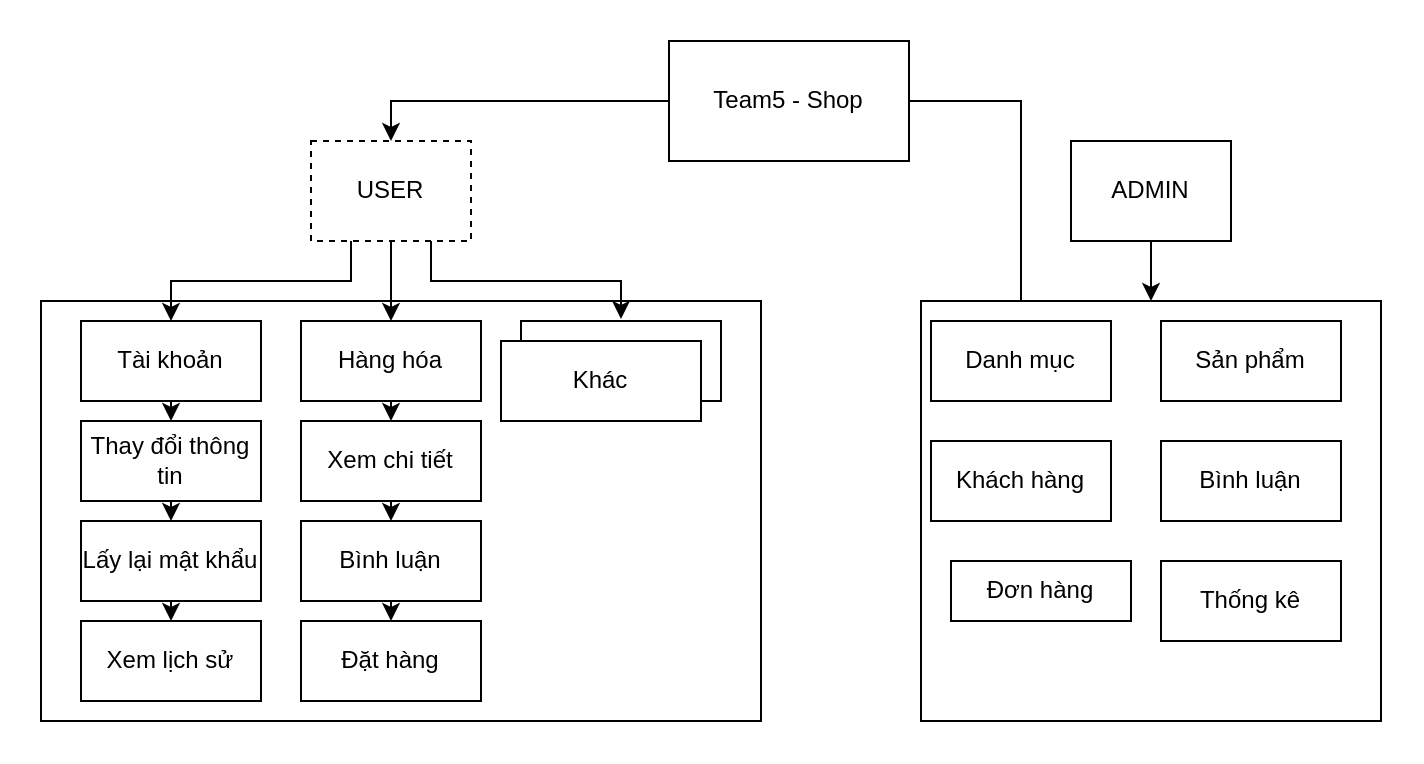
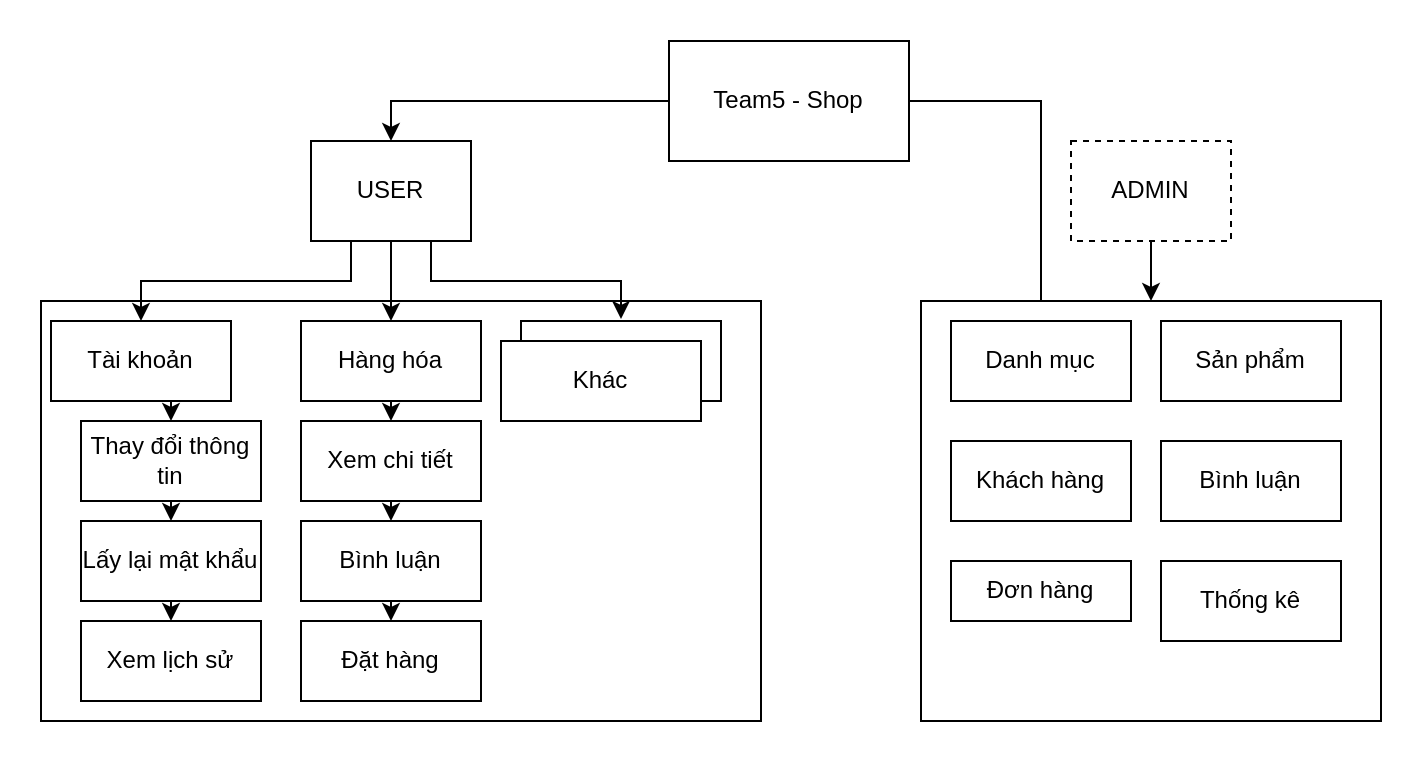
node "USER": style dashed -> solid
node "ADMIN": style solid -> dashed
node "Tài khoản": moved (171, 361) -> (141, 361)
node "Danh mục": moved (1021, 361) -> (1041, 361)
node "Khách hàng": moved (1021, 481) -> (1041, 481)
